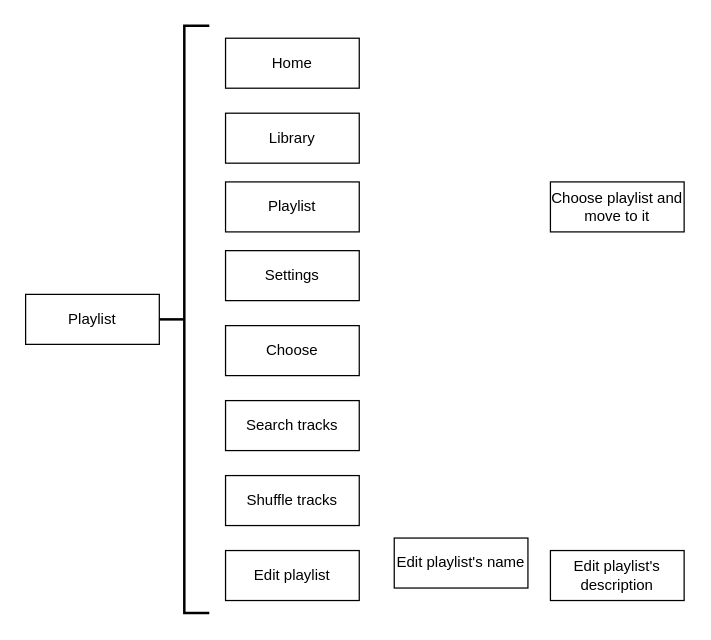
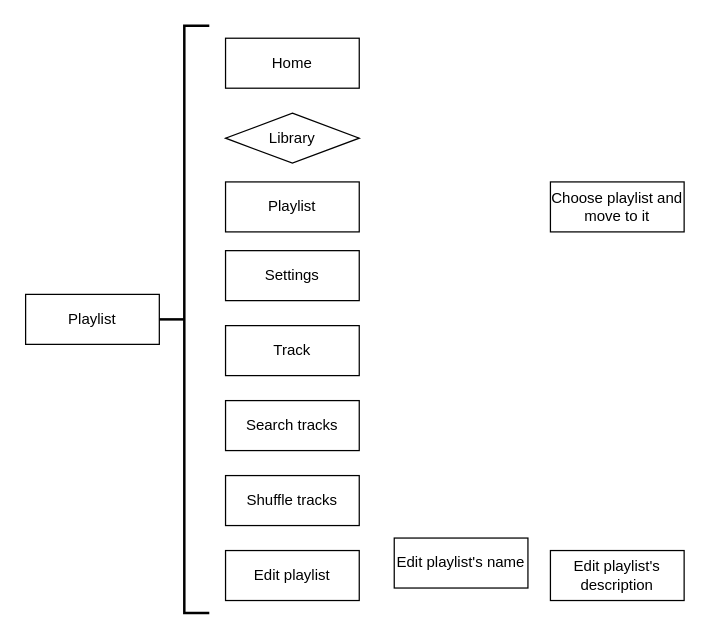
node "Library": shape rectangle -> diamond
node "Choose": label "Choose" -> "Track"
